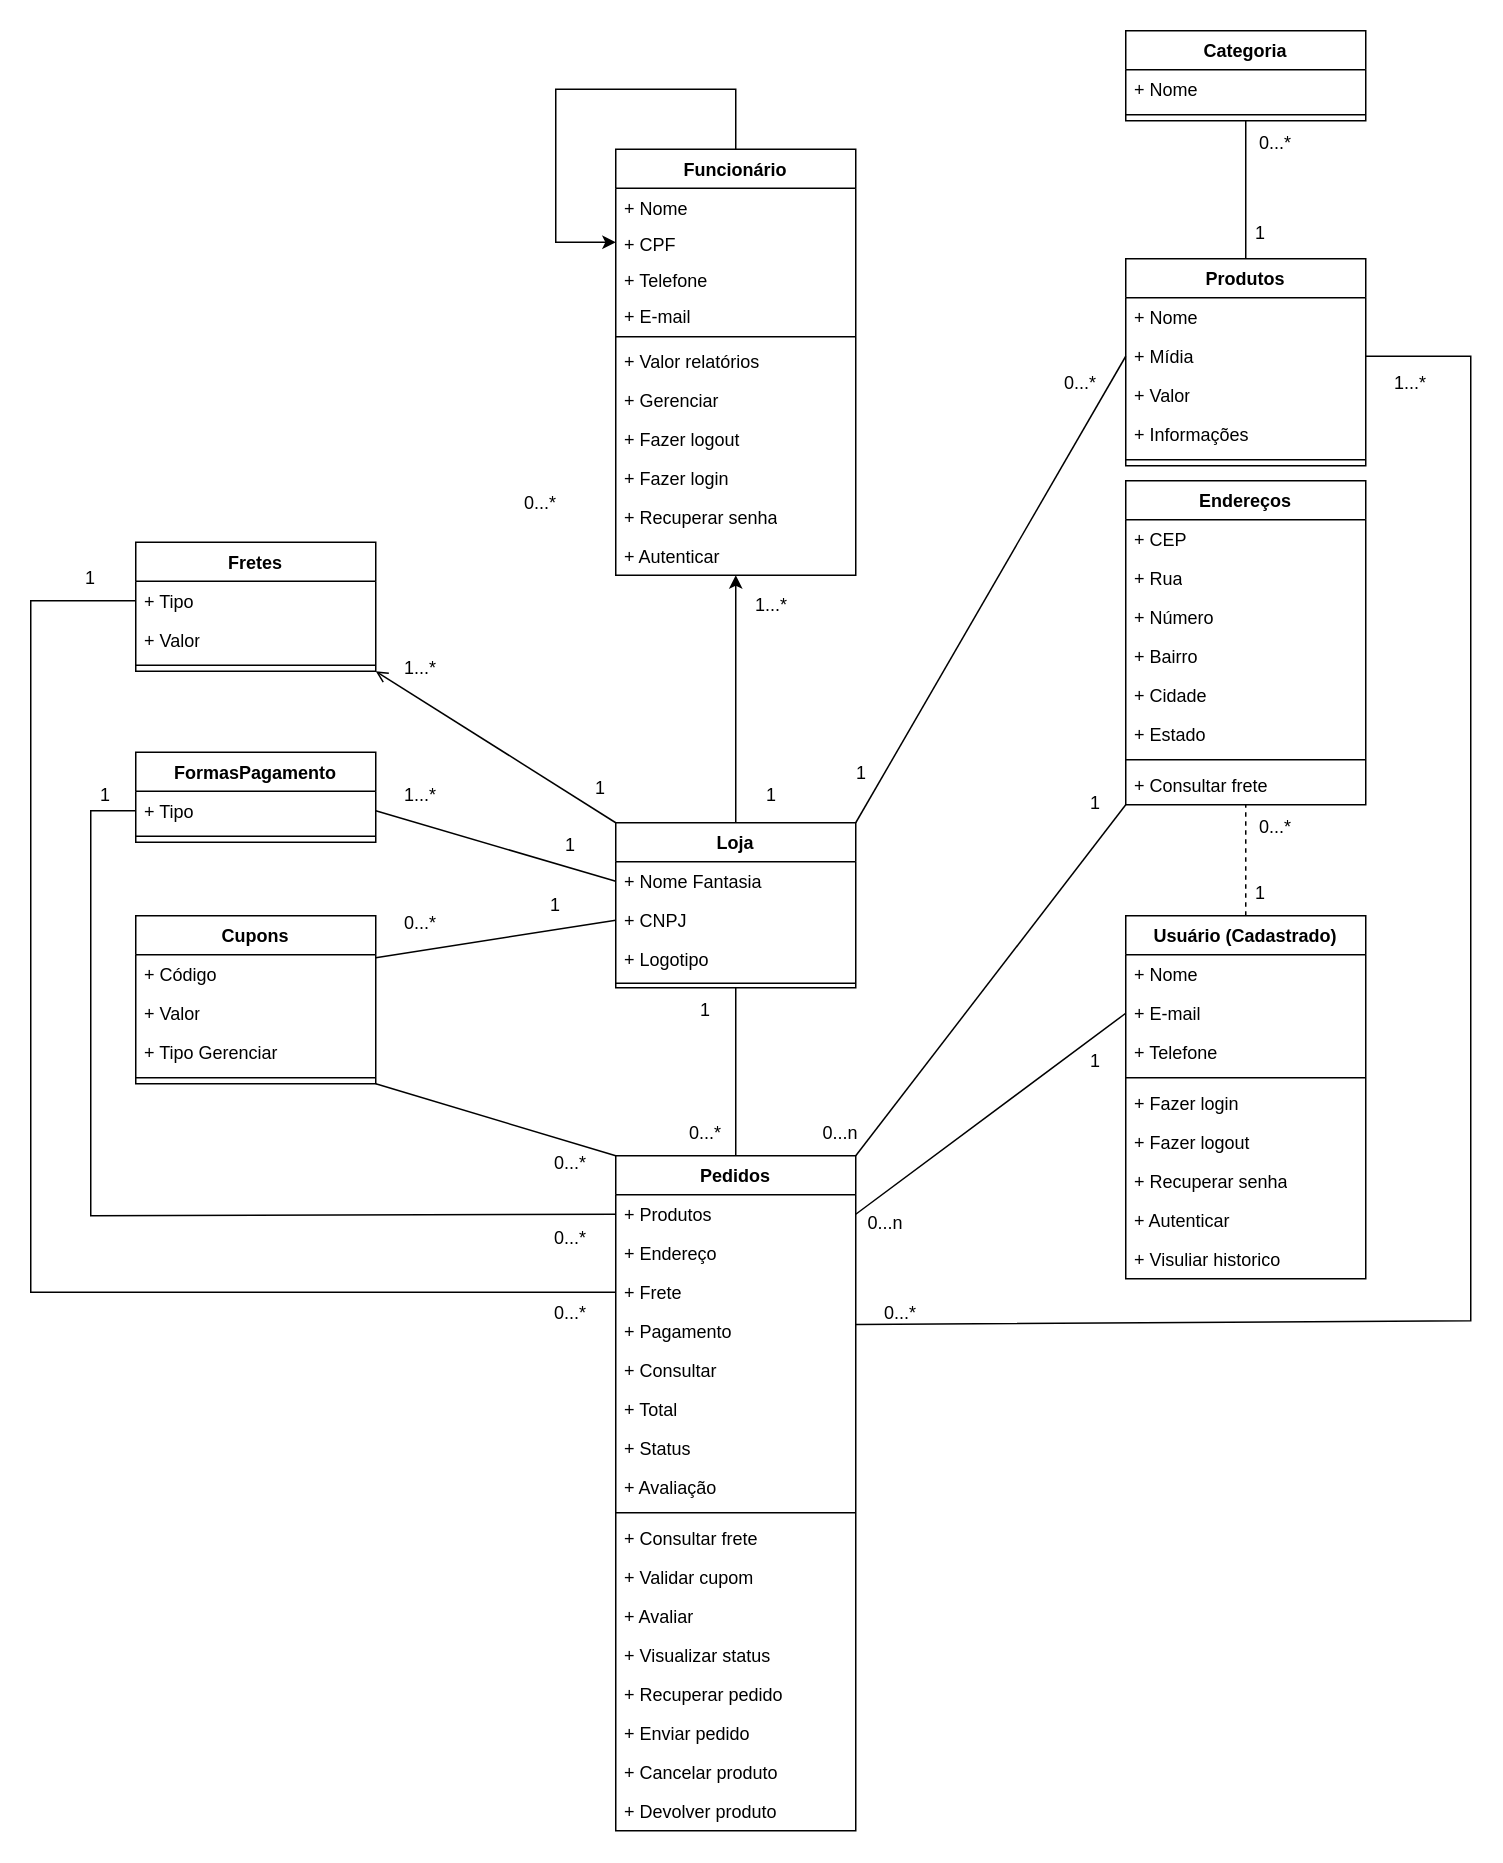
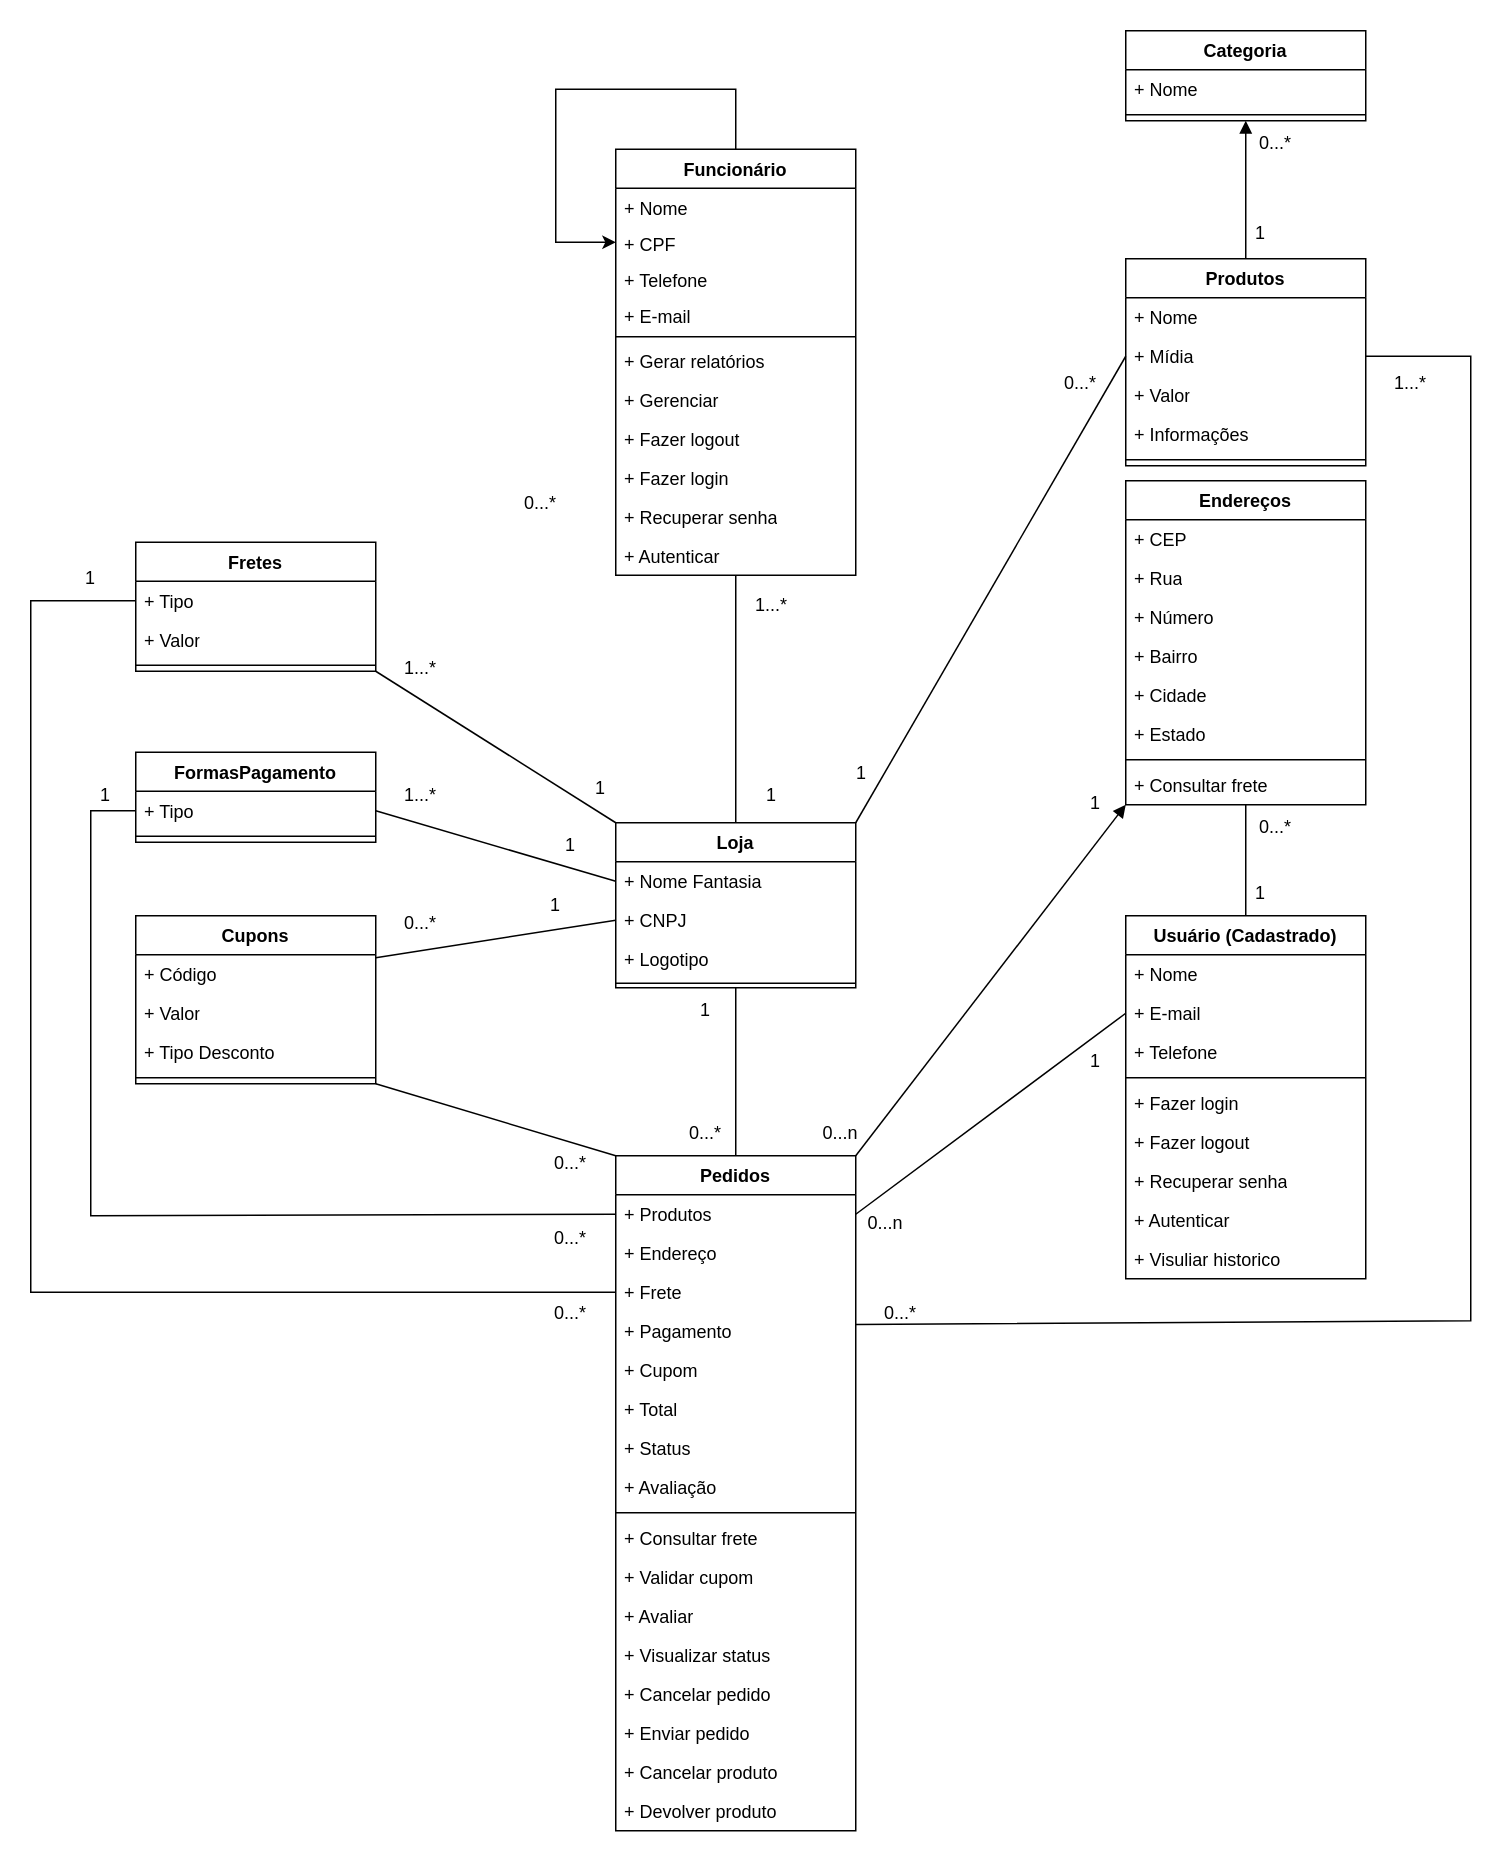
edge "Categoria" -- "Produtos": arrowhead none -> block
node "+ Valor relatórios": label "+ Valor relatórios" -> "+ Gerar relatórios"
edge "Loja" -> "Funcionário": arrowhead classic -> none
edge "Loja" -> "Fretes": arrowhead open -> none
edge "Endereços" -- "Pedidos": arrowhead none -> block
edge "Endereços" -- "Usuário (Cadastrado)": style dashed -> solid
node "+ Tipo Gerenciar": label "+ Tipo Gerenciar" -> "+ Tipo Desconto"
node "+ Consultar": label "+ Consultar" -> "+ Cupom"
node "+ Recuperar pedido": label "+ Recuperar pedido" -> "+ Cancelar pedido"
